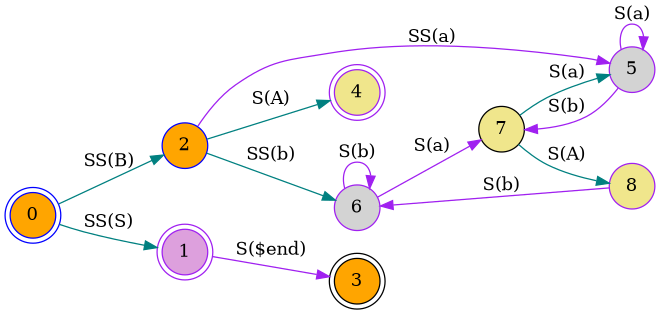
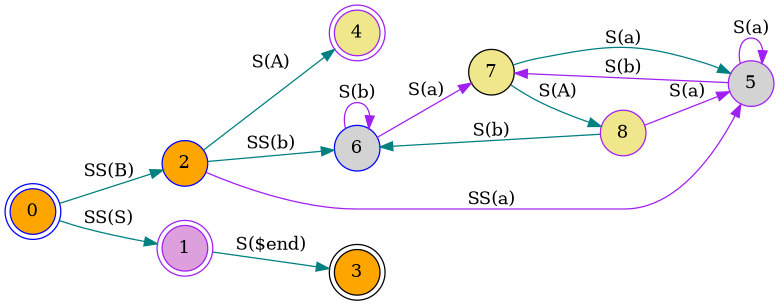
edge "8" -> "5": added, label "S(a)"
edge "8" -> "6": color purple -> teal
node "6": color purple -> blue
edge "1" -> "3": color purple -> teal
